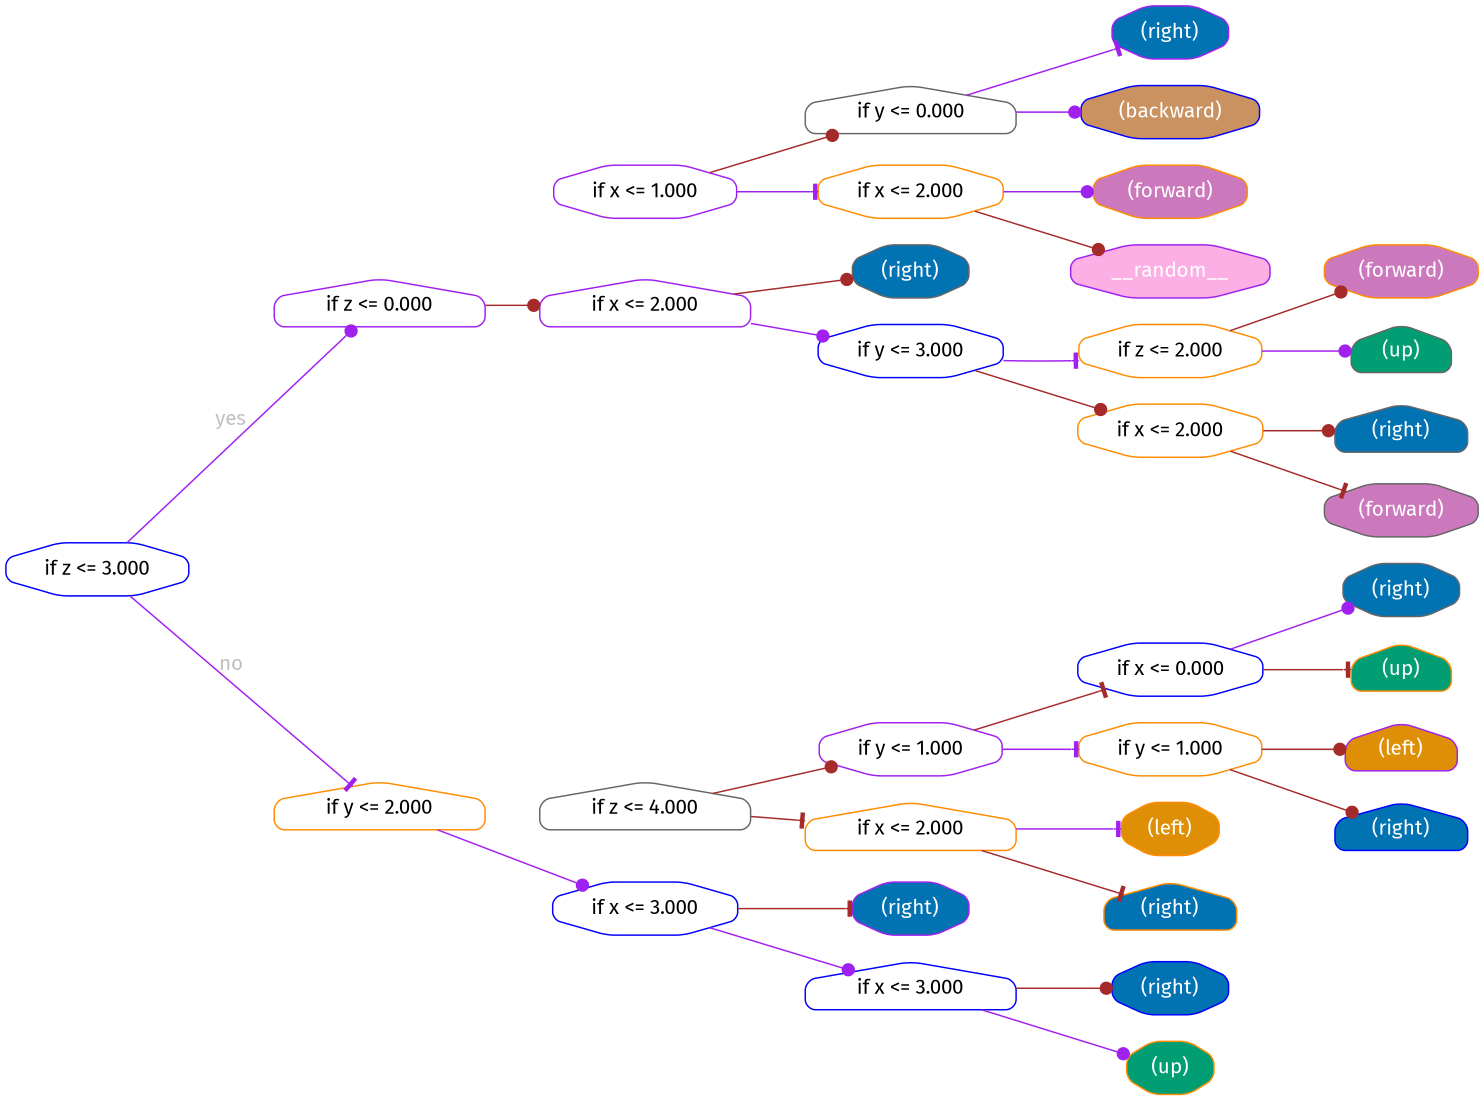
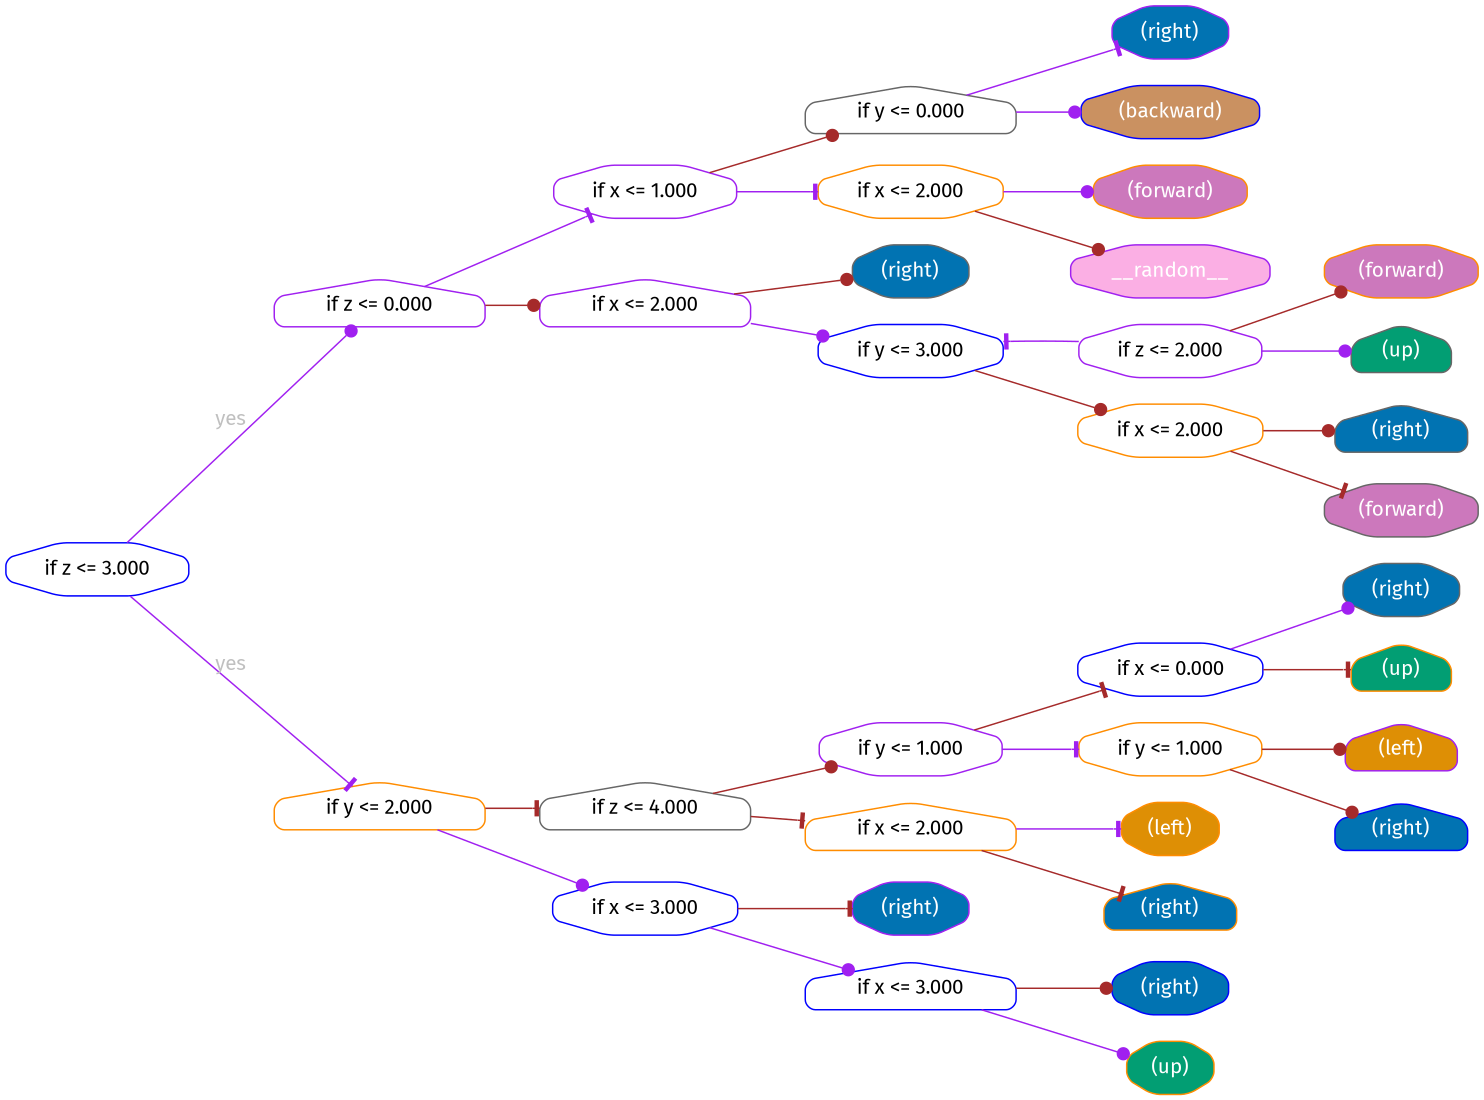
edge "if z <= 0.000" -> "if x <= 1.000": added
node "if z <= 2.000": color darkorange -> purple
edge "if y <= 3.000" -> "if z <= 2.000": reversed
edge "if z <= 3.000" -> "if y <= 2.000": label "no" -> "yes"
edge "if y <= 2.000" -> "if z <= 4.000": added
